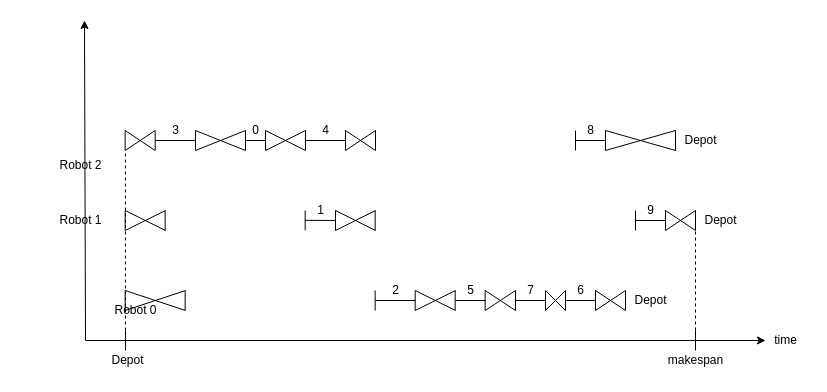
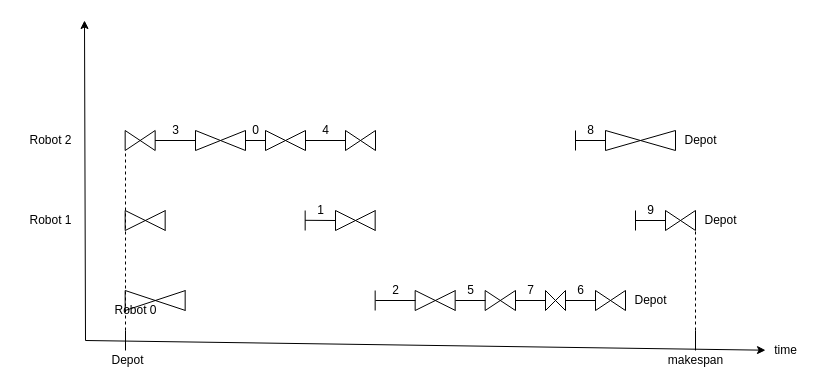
node "Robot 2": moved (81, 166) -> (51, 141)
node "Robot 1": moved (81, 221) -> (51, 221)
node "time": moved (786, 341) -> (786, 351)
